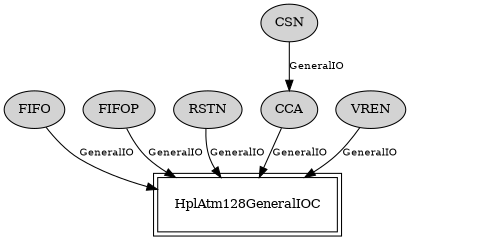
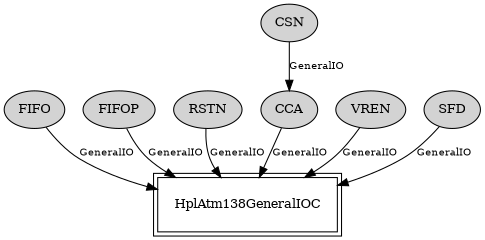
node "SFD": added
node "HplAtm128GeneralIOC": label "HplAtm128GeneralIOC" -> "HplAtm138GeneralIOC"
